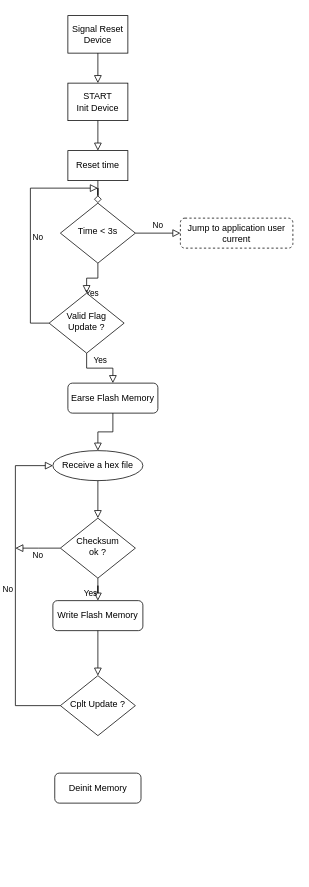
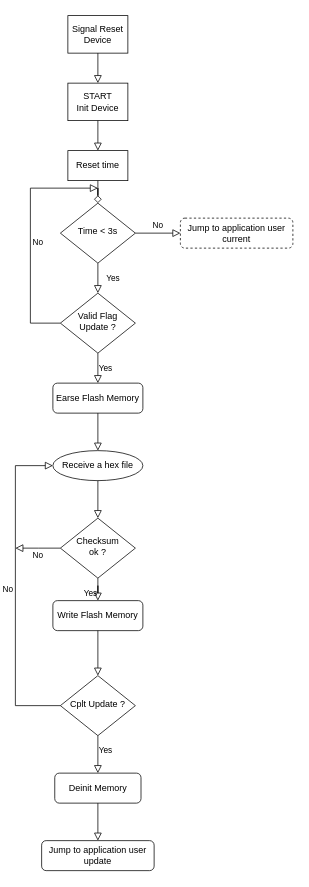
node "Valid Flag Update ?": moved (87, 323) -> (98, 323)
node "Earse Flash Memory": moved (113, 398) -> (98, 398)
edge "Cplt Update ?" -> "Deinit Memory": added, label "Yes"
edge "Deinit Memory" -> "Jump to application user update": added
node "Jump to application user update": added
